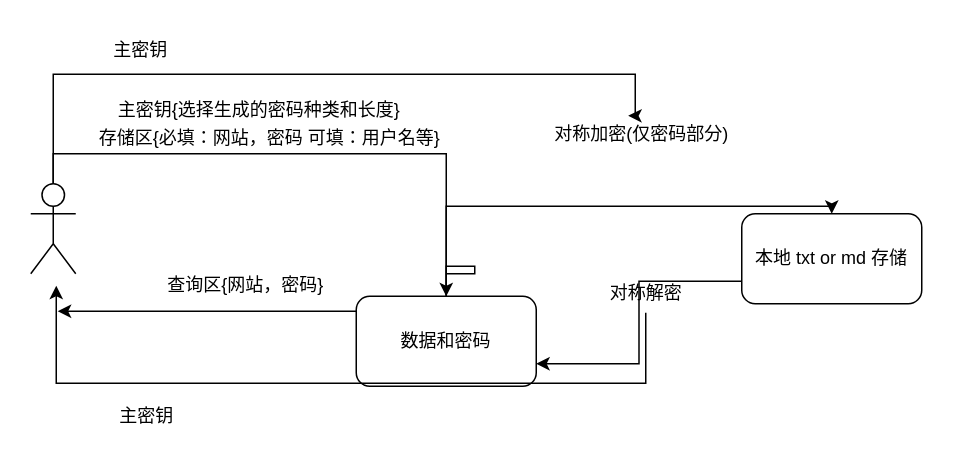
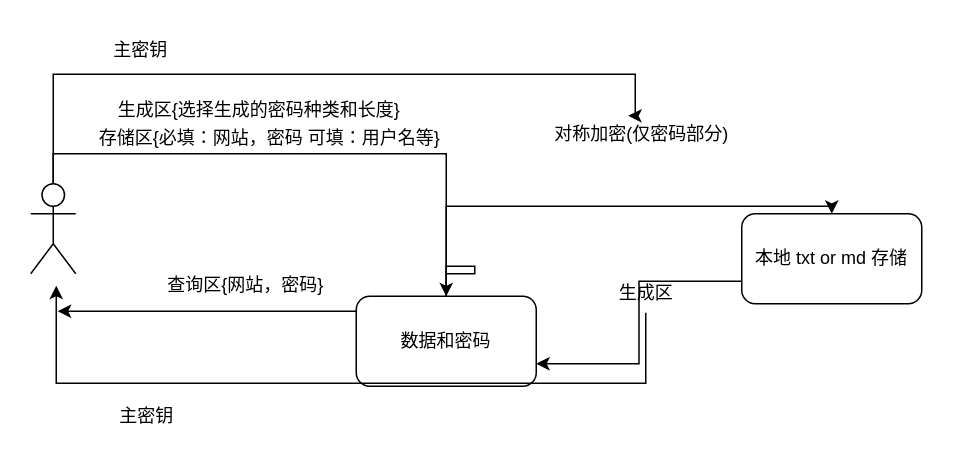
node "主密钥{选择生成的密码种类和长度}": label "主密钥{选择生成的密码种类和长度}" -> "生成区{选择生成的密码种类和长度}"
node "对称解密": label "对称解密" -> "生成区"
